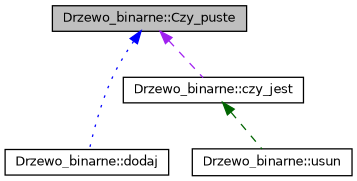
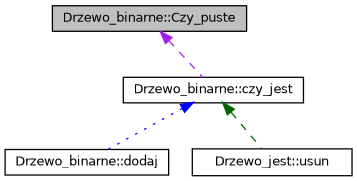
edge "Drzewo_binarne::dodaj" -> "Drzewo_binarne::Czy_puste": now "Drzewo_binarne::dodaj" -> "Drzewo_binarne::czy_jest"
node "Drzewo_binarne::usun": label "Drzewo_binarne::usun" -> "Drzewo_jest::usun"
